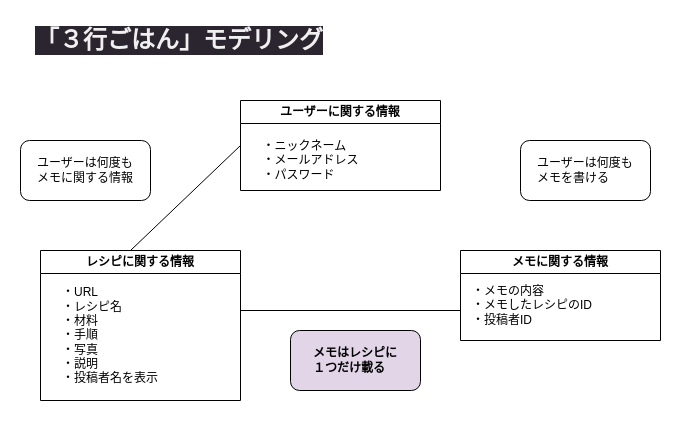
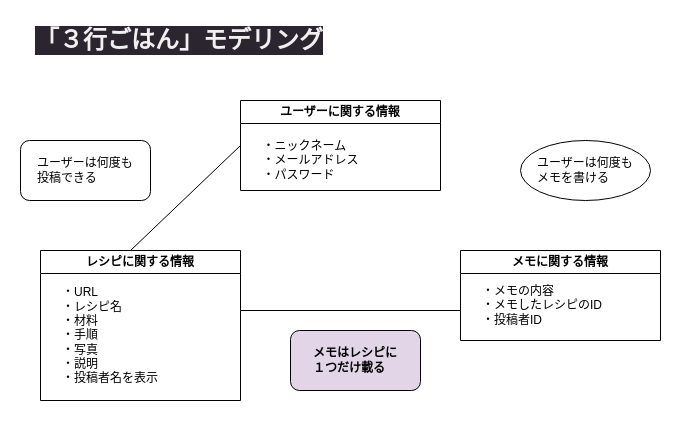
node "ユーザーは何度も メモに関する情報": label "ユーザーは何度も メモに関する情報" -> "ユーザーは何度も 投稿できる"
node "ユーザーは何度も メモを書ける": shape rounded rectangle -> ellipse
node "・メモの内容 ・メモしたレシピのID ・投稿者ID": moved (551, 306) -> (561, 306)
